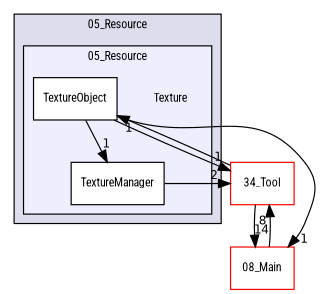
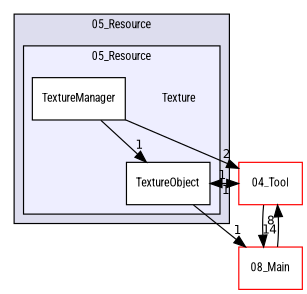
edge "TextureObject" -> "TextureManager": reversed
node "34_Tool": label "34_Tool" -> "04_Tool"
